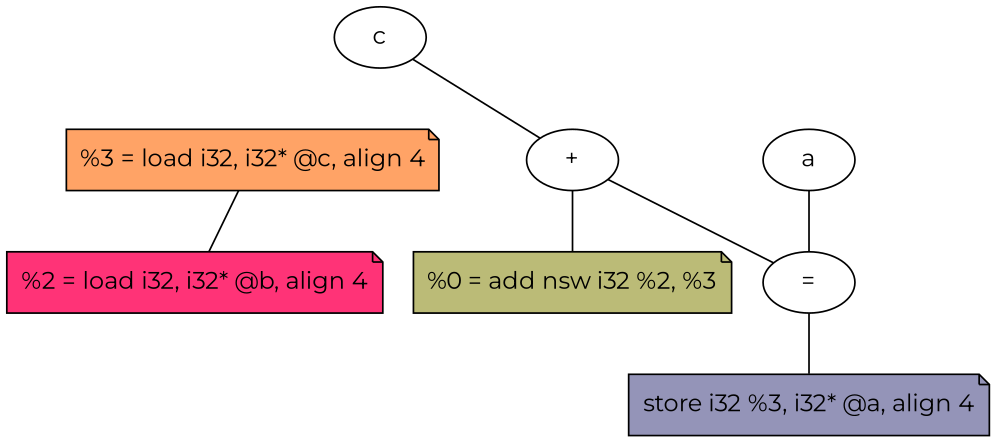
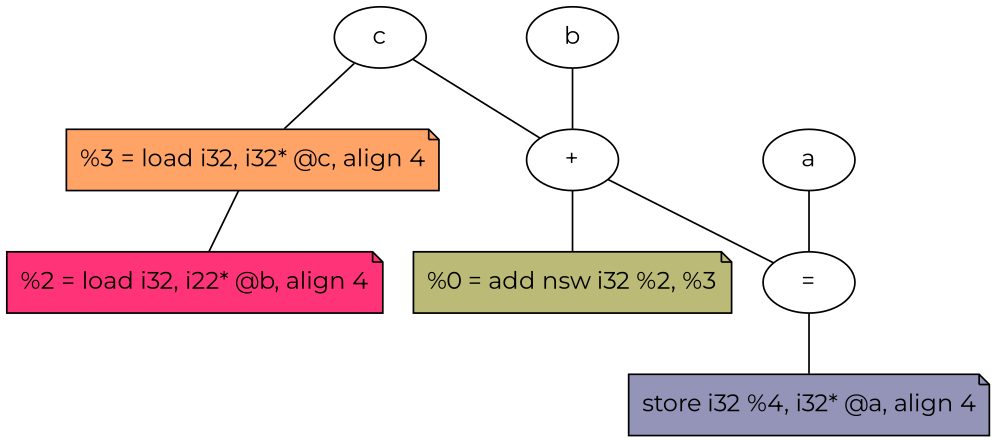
node "b": added
edge "c" -- "%3 = load i32, i32* @c, align 4": added
node "%2 = load i32, i32* @b, align 4": label "%2 = load i32, i32* @b, align 4" -> "%2 = load i32, i22* @b, align 4"
node "store i32 %3, i32* @a, align 4": label "store i32 %3, i32* @a, align 4" -> "store i32 %4, i32* @a, align 4"
